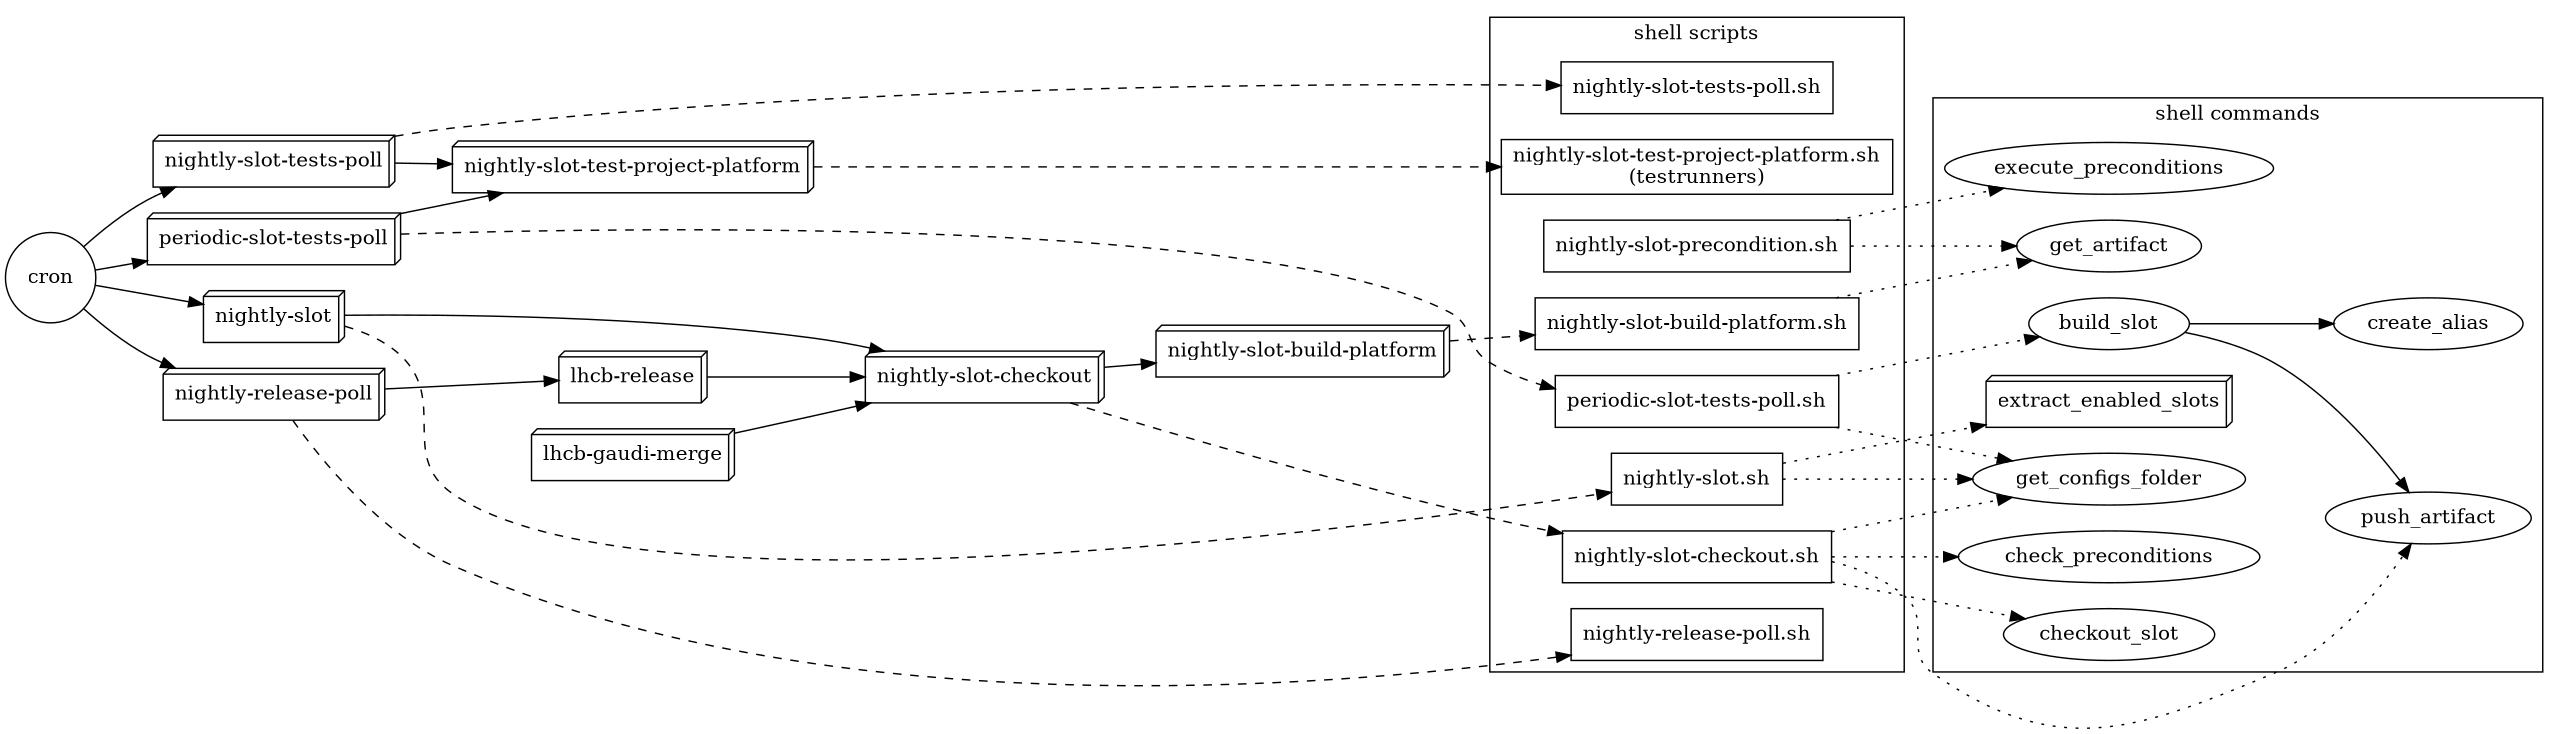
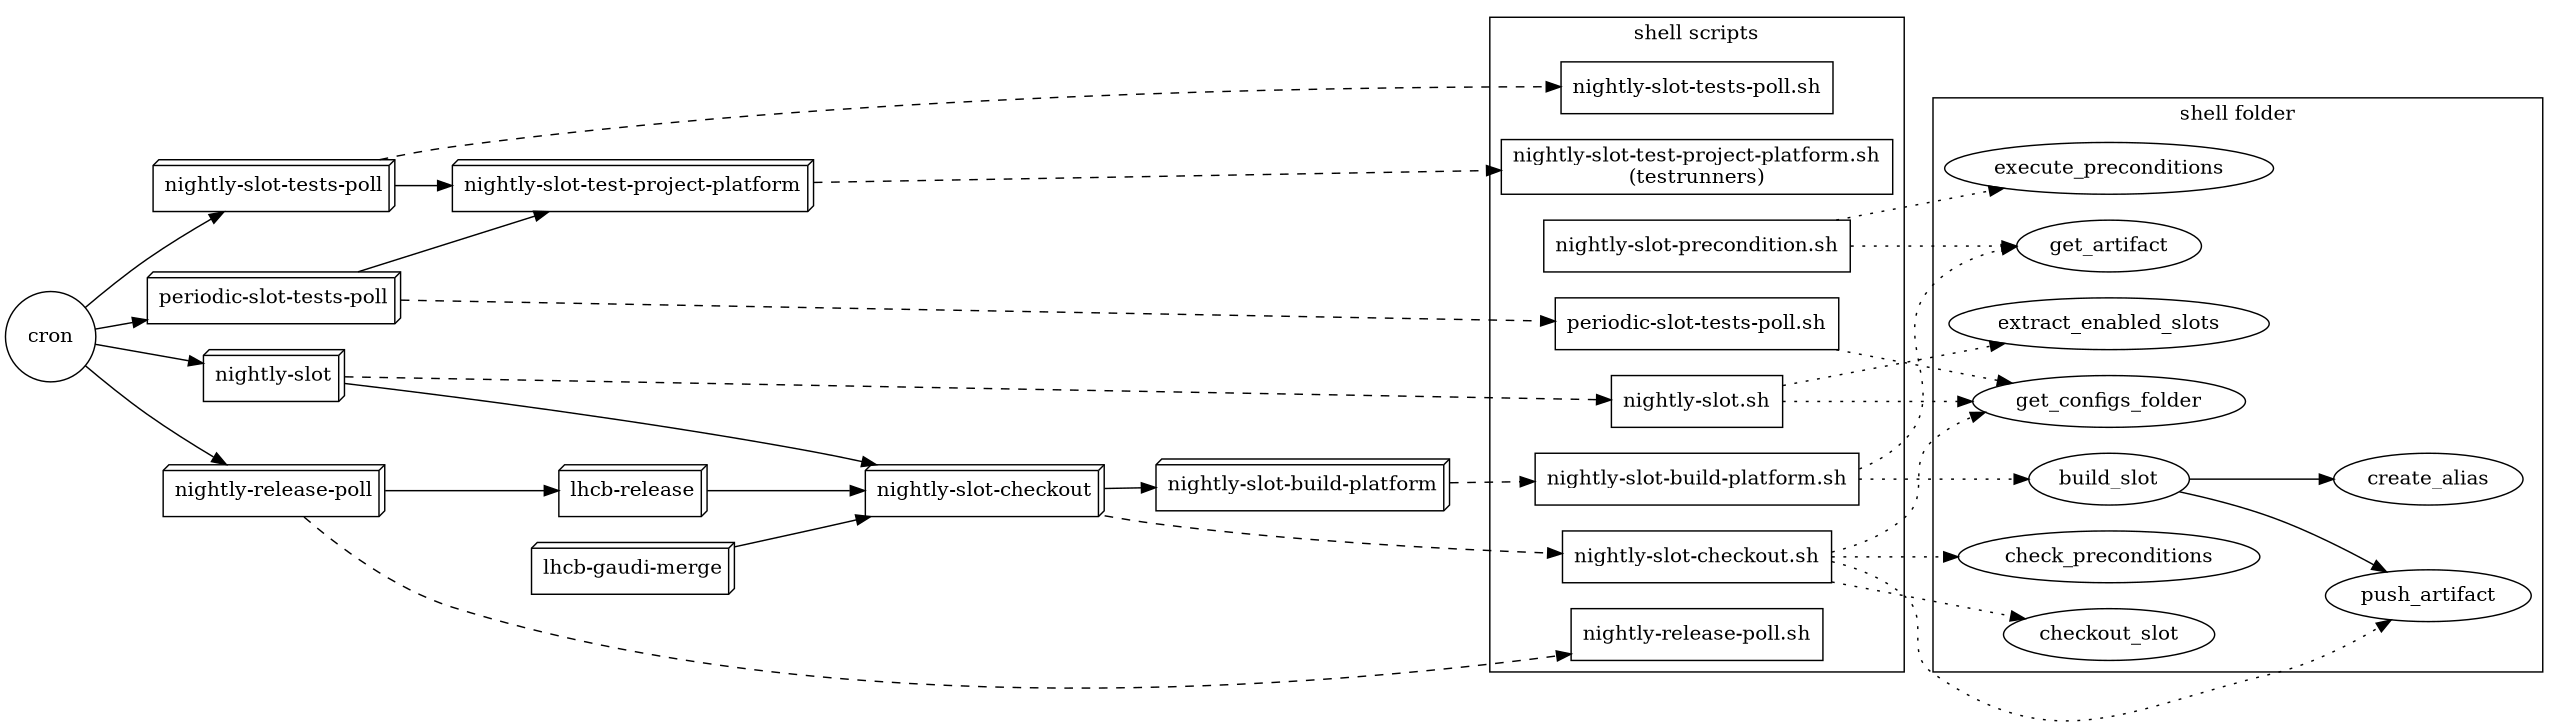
cluster "shell commands": label "shell commands" -> "shell folder"
edge "periodic-slot-tests-poll.sh" -> "build_slot": now "nightly-slot-build-platform.sh" -> "build_slot"
node "extract_enabled_slots": shape box3d -> ellipse
